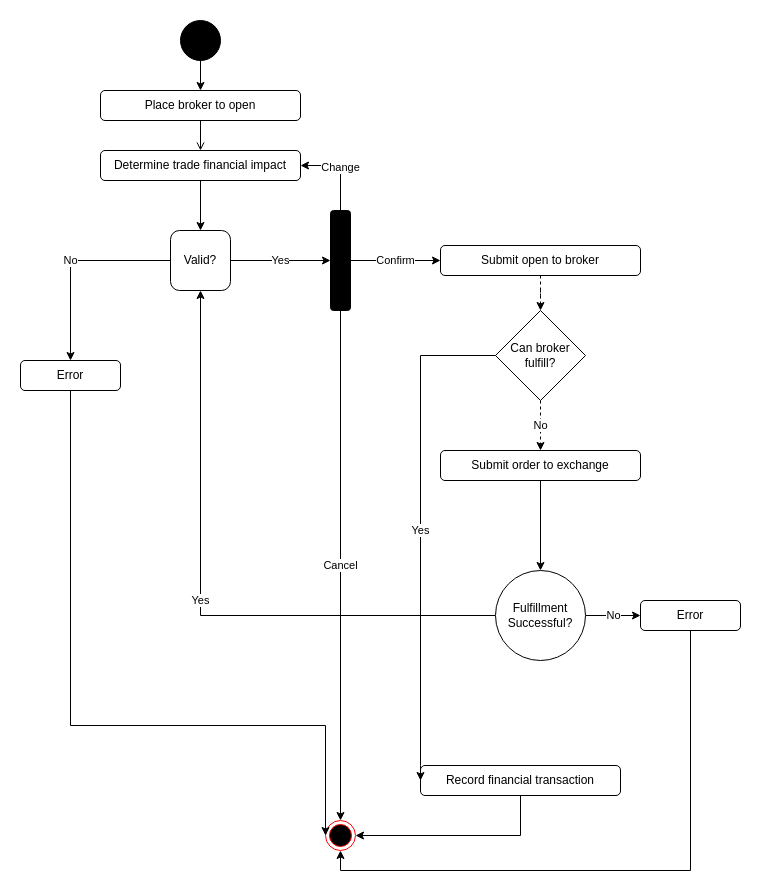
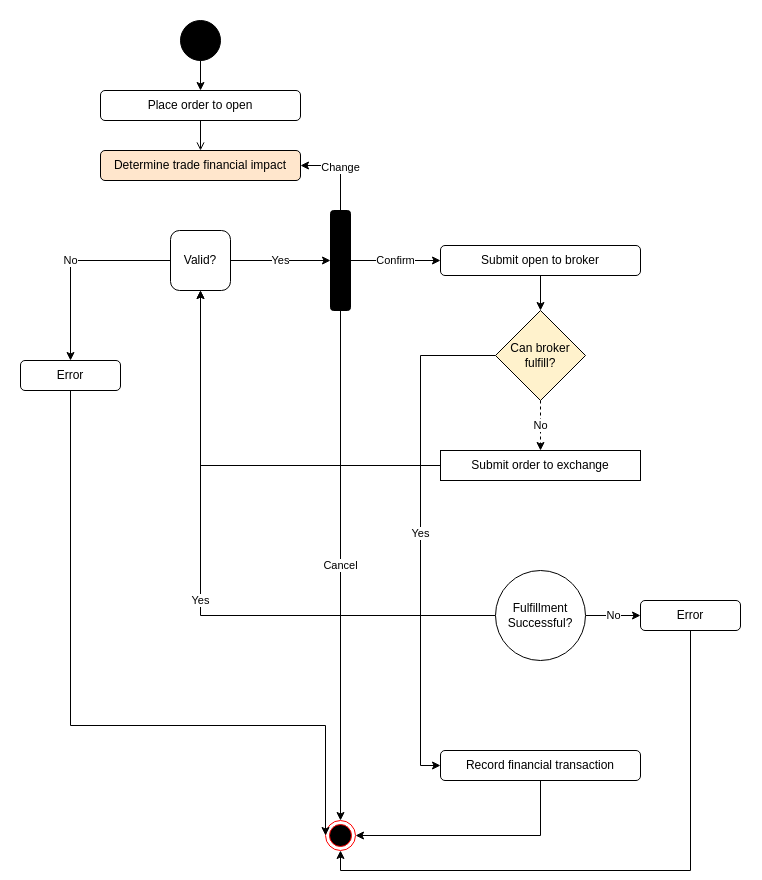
node "Place broker to open": label "Place broker to open" -> "Place order to open"
node "Determine trade financial impact": fillcolor #ffffff -> #ffe6cc
edge "Determine trade financial impact" -> "Valid?": removed
edge "Submit open to broker" -> "Can broker fulfill?": style dashed -> solid
node "Can broker fulfill?": fillcolor #ffffff -> #fff2cc
node "Submit order to exchange": shape rounded rectangle -> rectangle
edge "Submit order to exchange" -> "Fulfillment Successful?": now "Submit order to exchange" -> "Valid?"
node "Record financial transaction": moved (521, 781) -> (541, 766)
